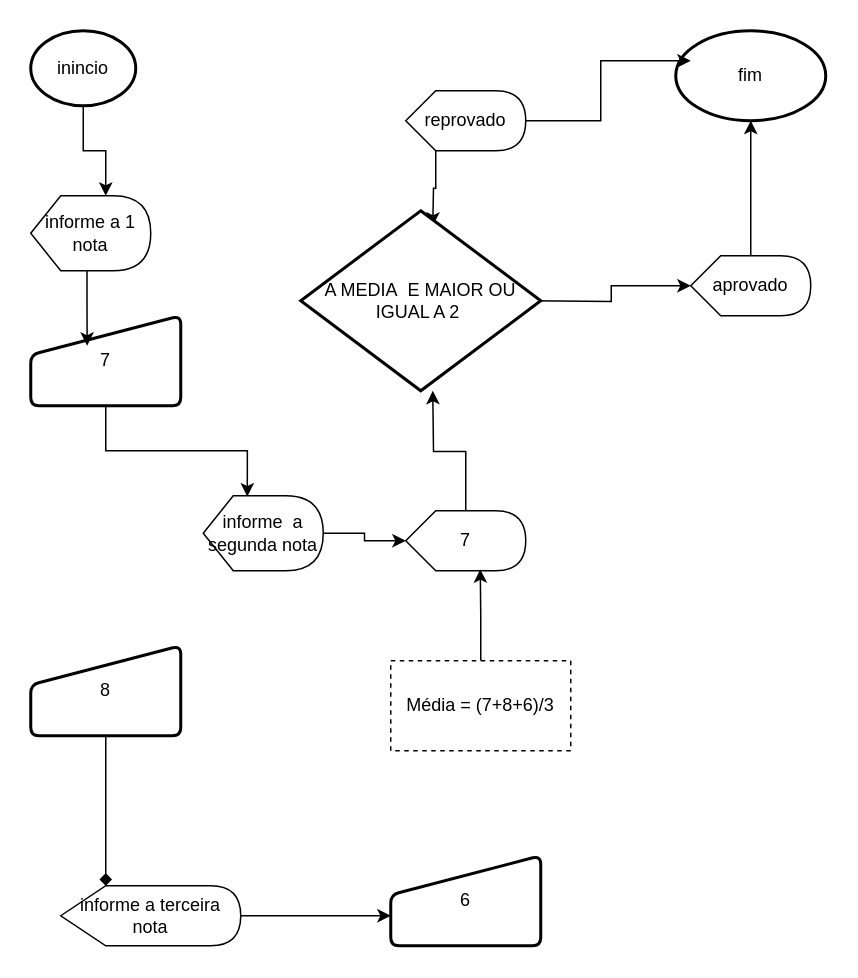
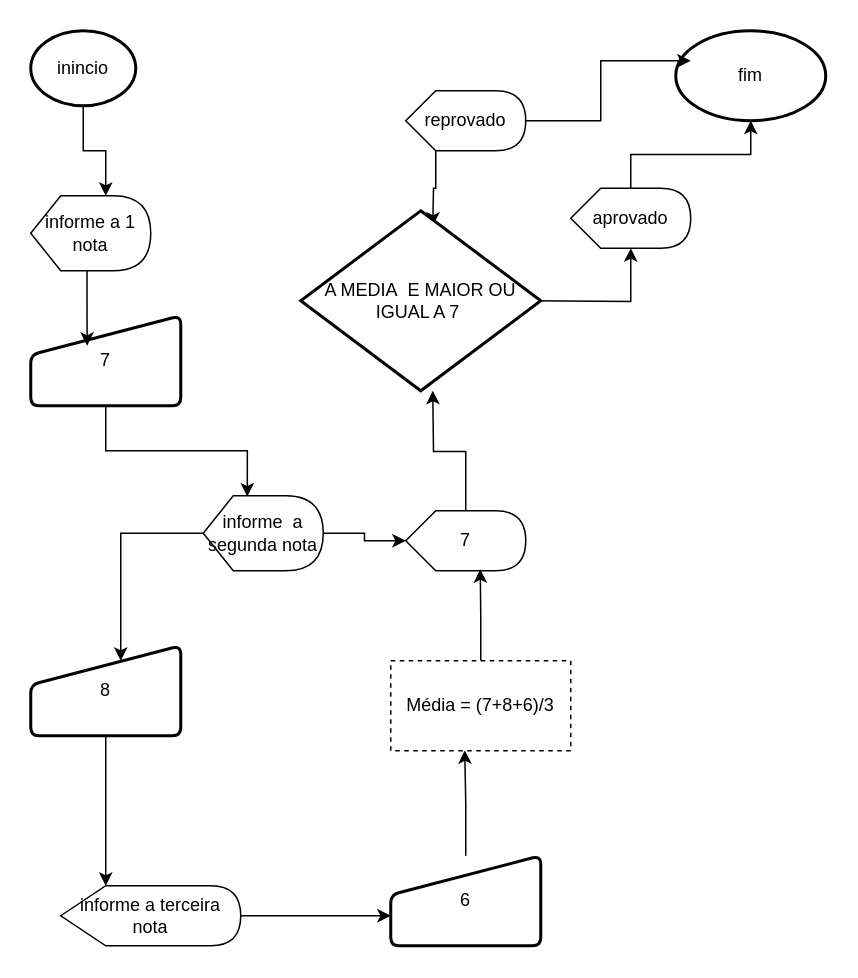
node "aprovado": moved (751, 286) -> (631, 218)
node "A MEDIA E MAIOR OU IGUAL A 2": label "A MEDIA E MAIOR OU IGUAL A 2" -> "A MEDIA E MAIOR OU IGUAL A 7"
edge "informe a segunda nota" -> "8": added
edge "6" -> "Média = (7+8+6)/3": added
edge "8" -> "informe a terceira nota": arrowhead diamond -> classic
